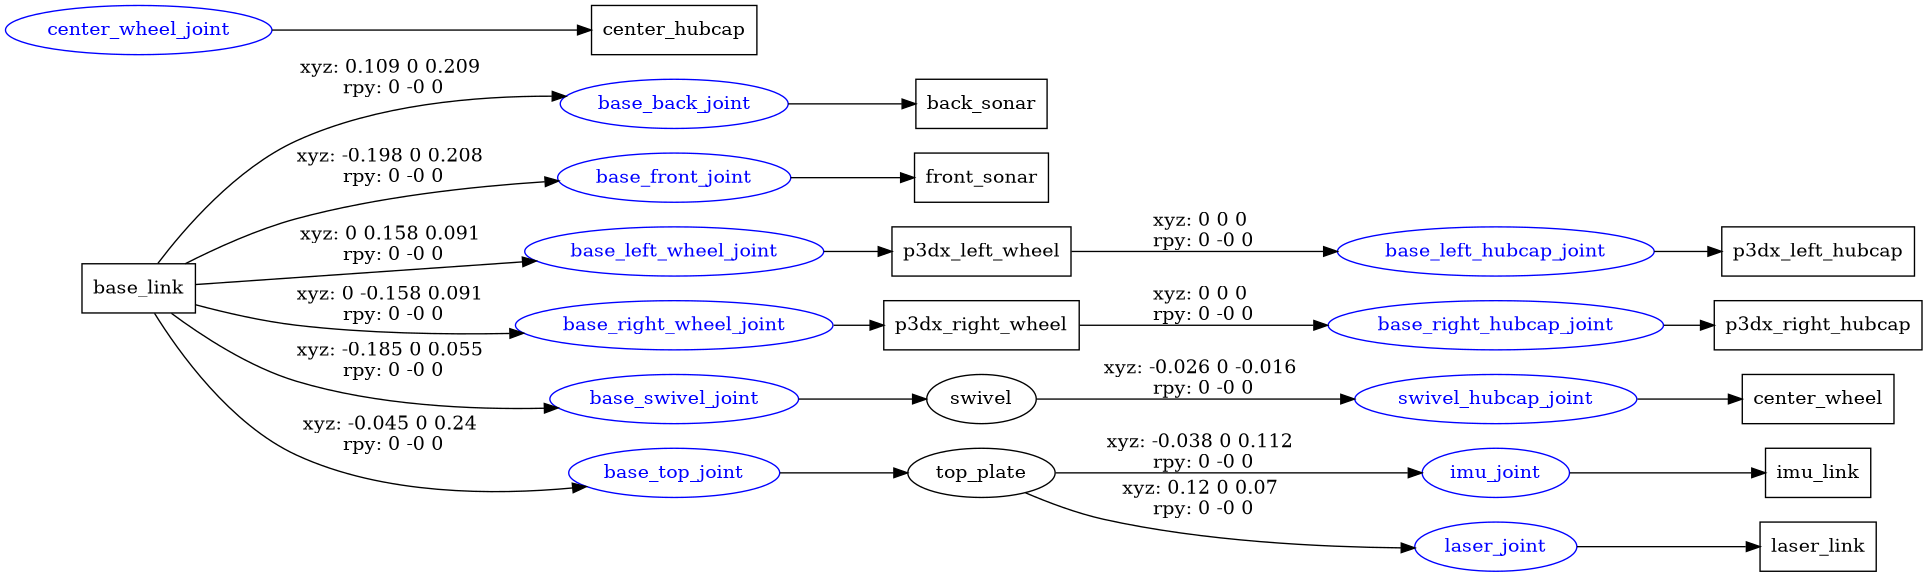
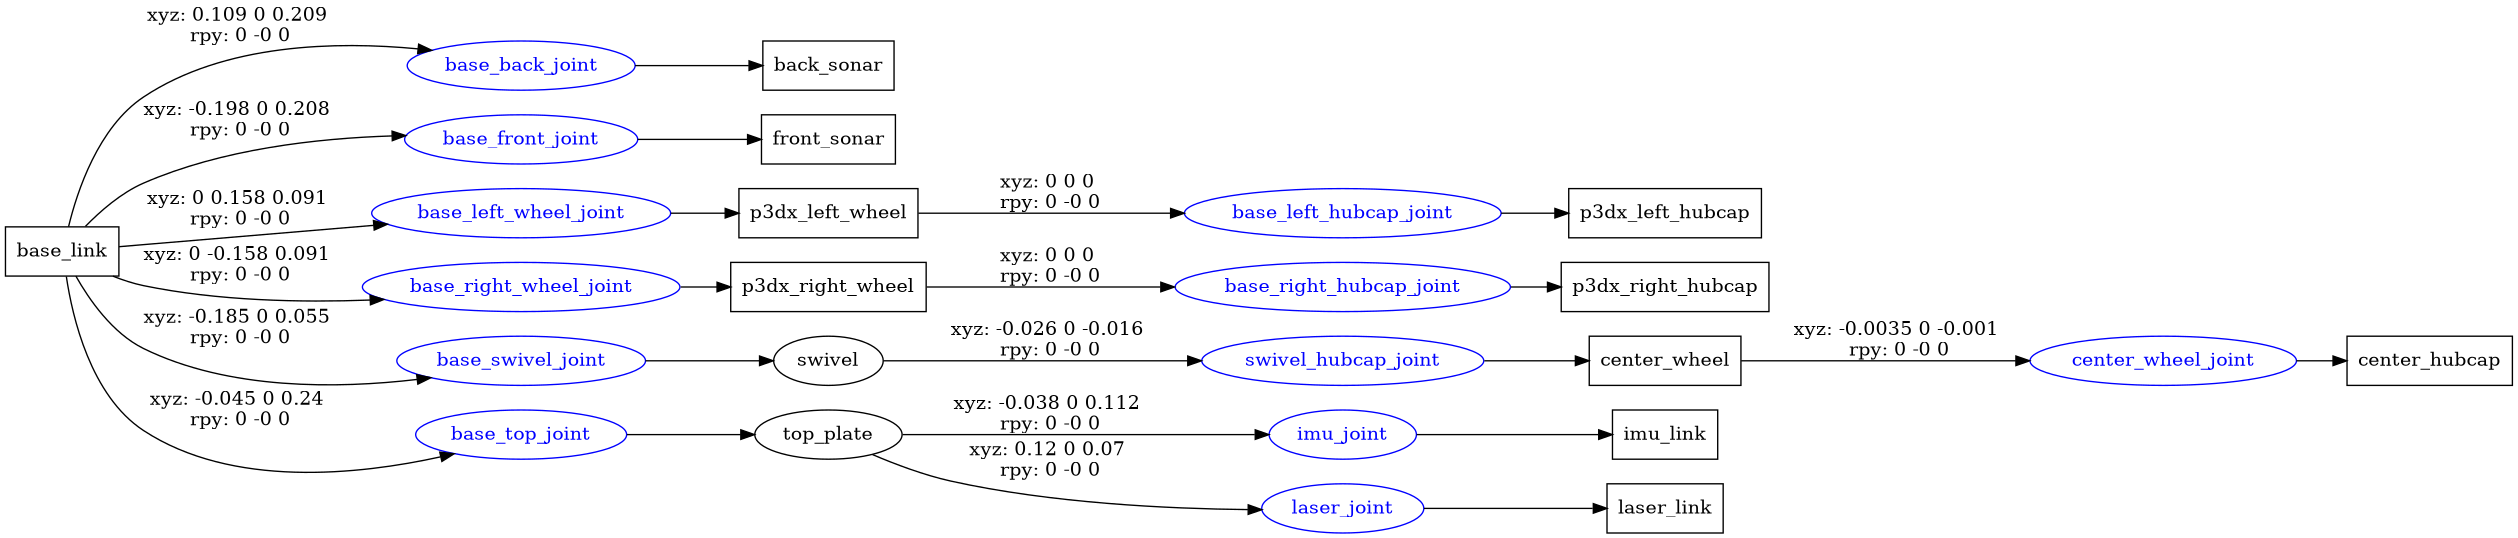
edge "center_wheel" -> "center_wheel_joint": added, label "xyz: -0.0035 0 -0.001 rpy: 0 -0 0"
